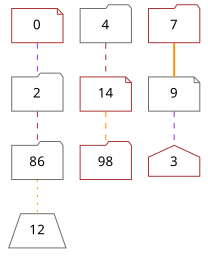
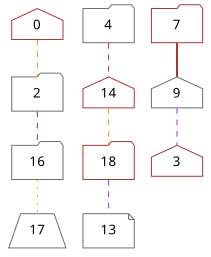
node "0": shape note -> house
edge "0" -- "2": color purple -> darkorange
edge "7" -- "9": color darkorange -> brown
node "14": shape note -> house
node "9": shape note -> house
node "86": label "86" -> "16"
node "98": label "98" -> "18"
node "12": label "12" -> "17"
node "13": added
